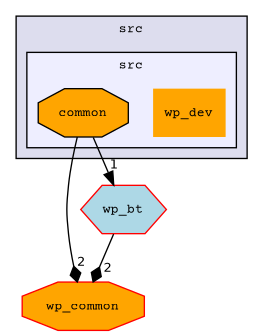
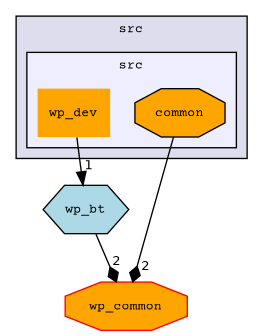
edge "common" -> "wp_bt": now "wp_dev" -> "wp_bt"
node "wp_bt": color red -> black
